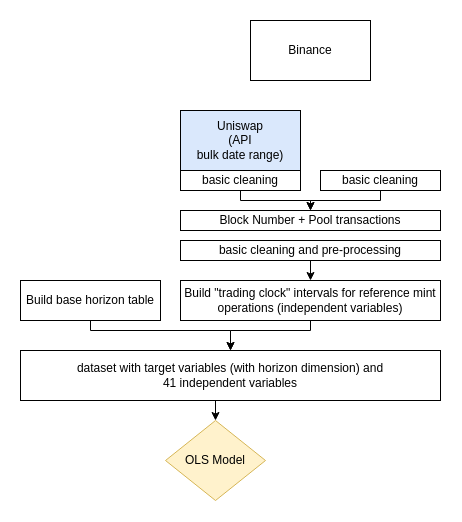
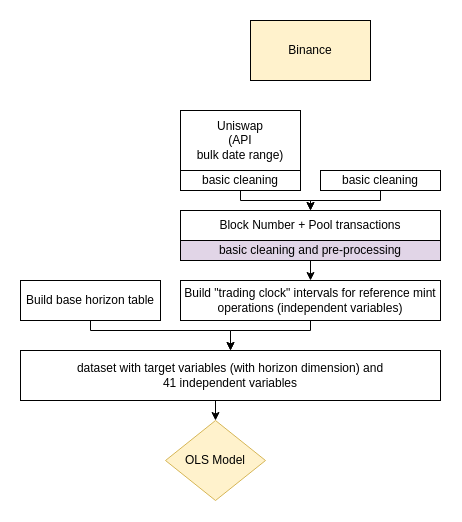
node "Binance": fillcolor #ffffff -> #fff2cc
node "Uniswap (API bulk date range)": fillcolor #dae8fc -> #ffffff
node "Block Number + Pool transactions": size 260x20 -> 260x30
node "basic cleaning and pre-processing": fillcolor #ffffff -> #e1d5e7
